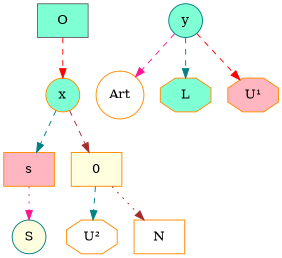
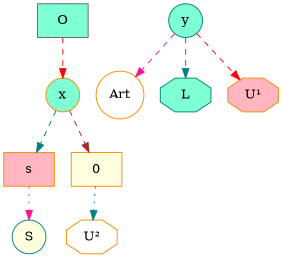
node "L": color darkorange -> teal
edge "0" -> "U²": style dashed -> dotted
node "N": removed
